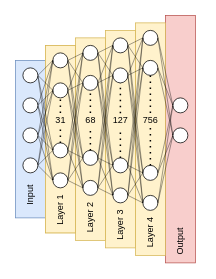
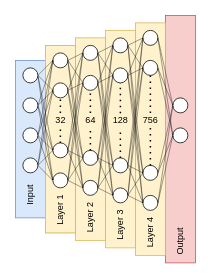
node "31": label "31" -> "32"
node "68": label "68" -> "64"
node "127": label "127" -> "128"
